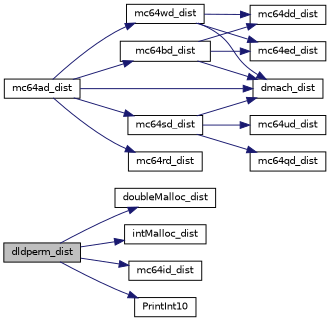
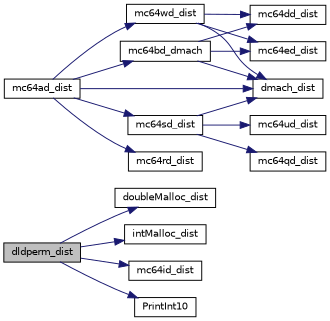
node "mc64bd_dist": label "mc64bd_dist" -> "mc64bd_dmach"
